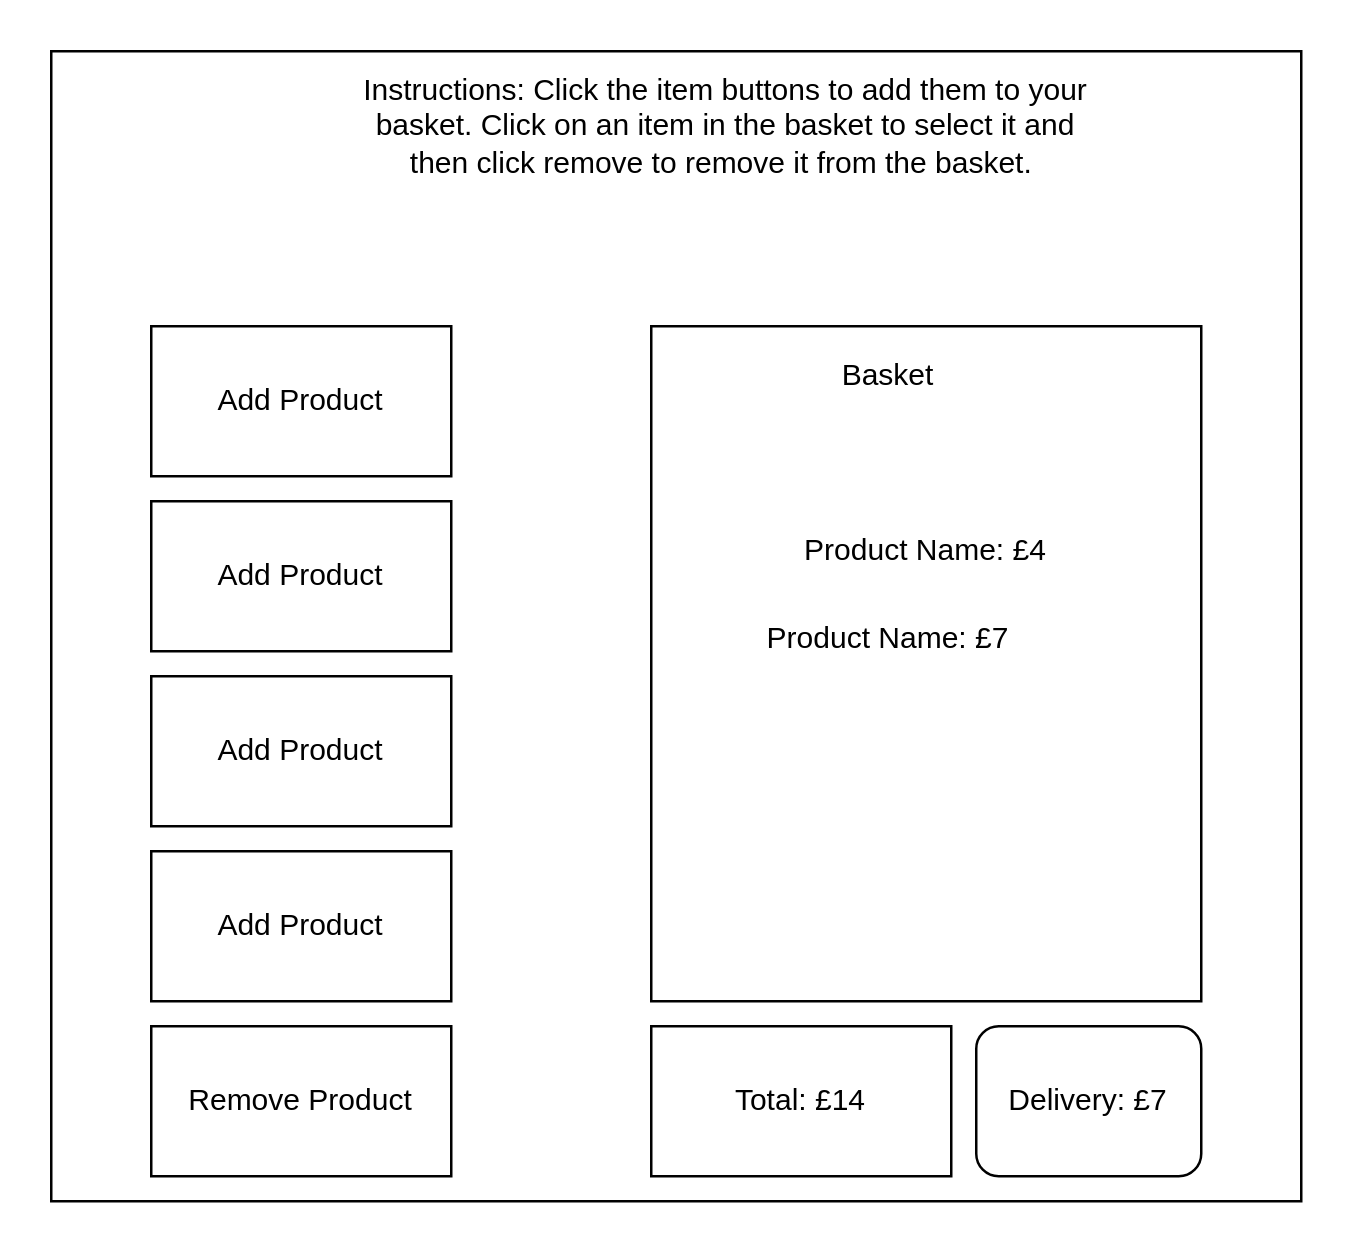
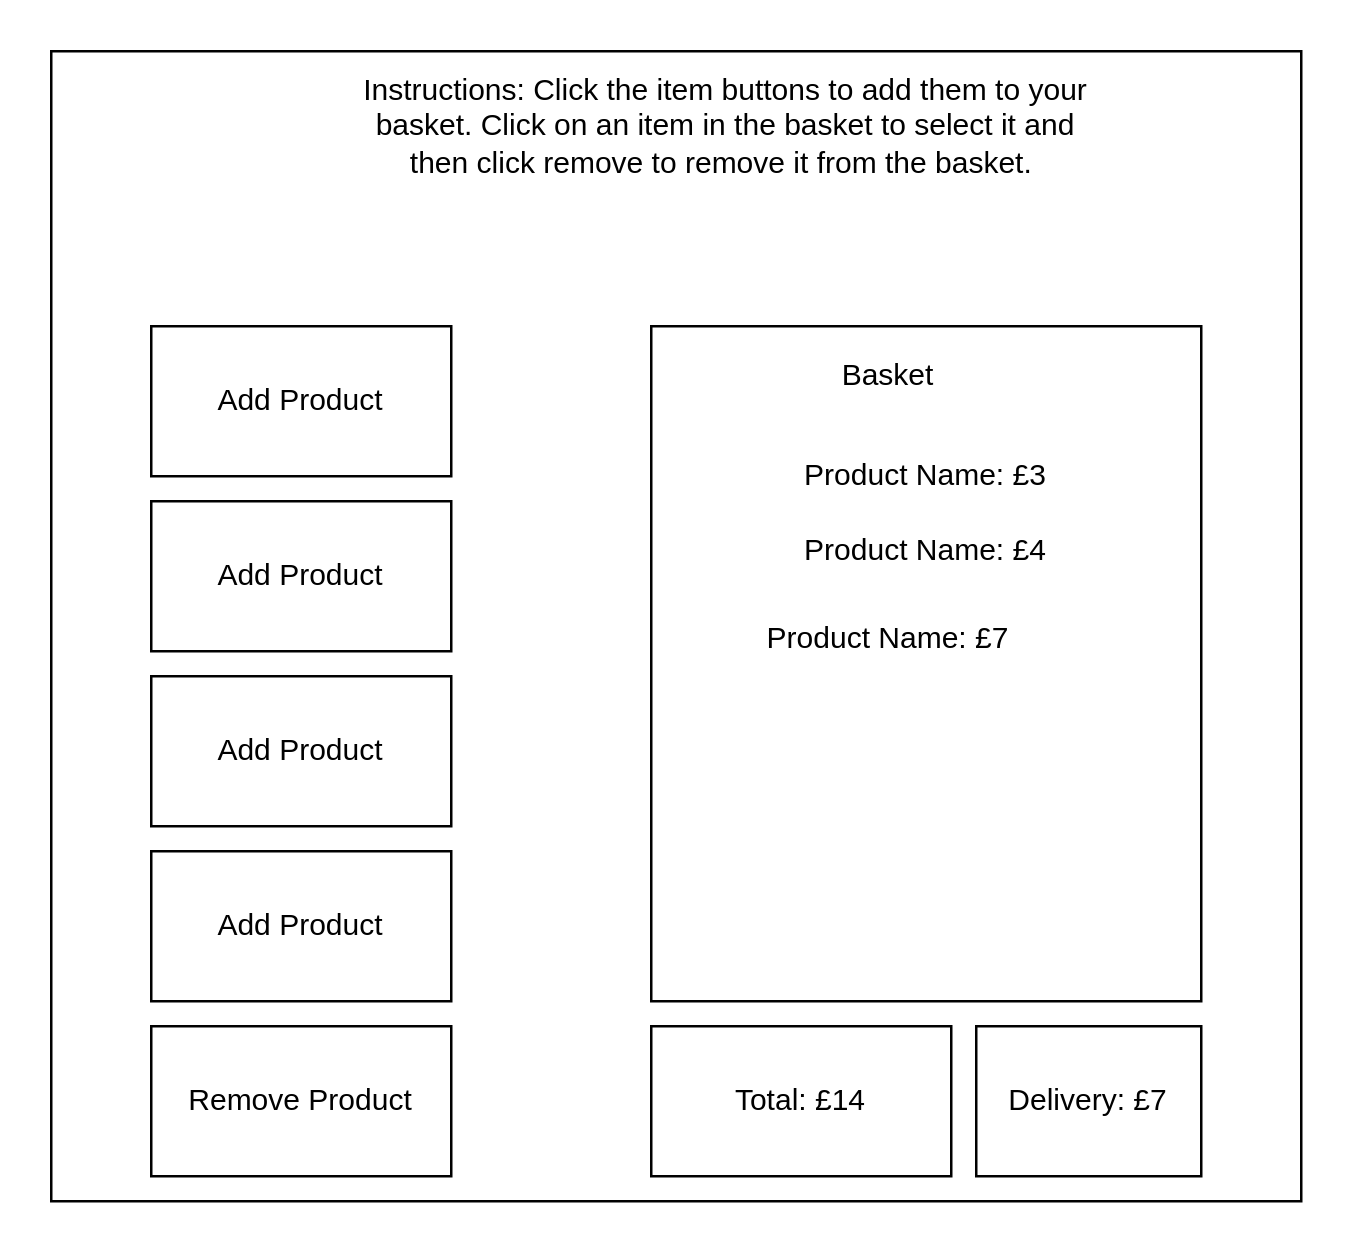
node "Product Name: £3": added
node "Delivery: £7": shape rounded rectangle -> rectangle
